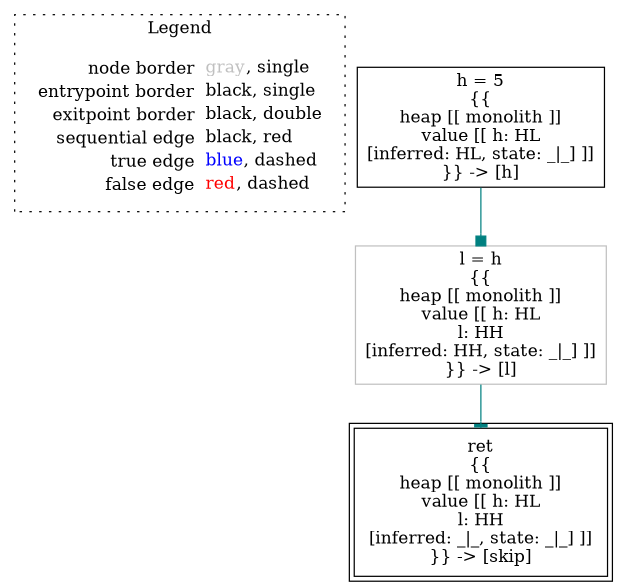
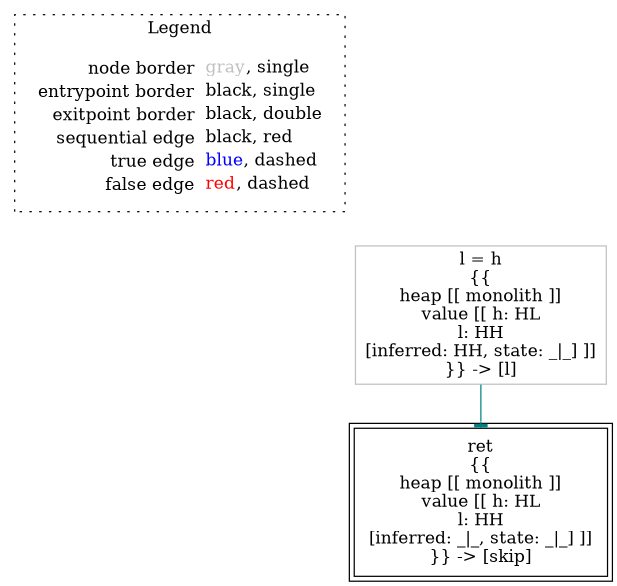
node "h = 5": removed
